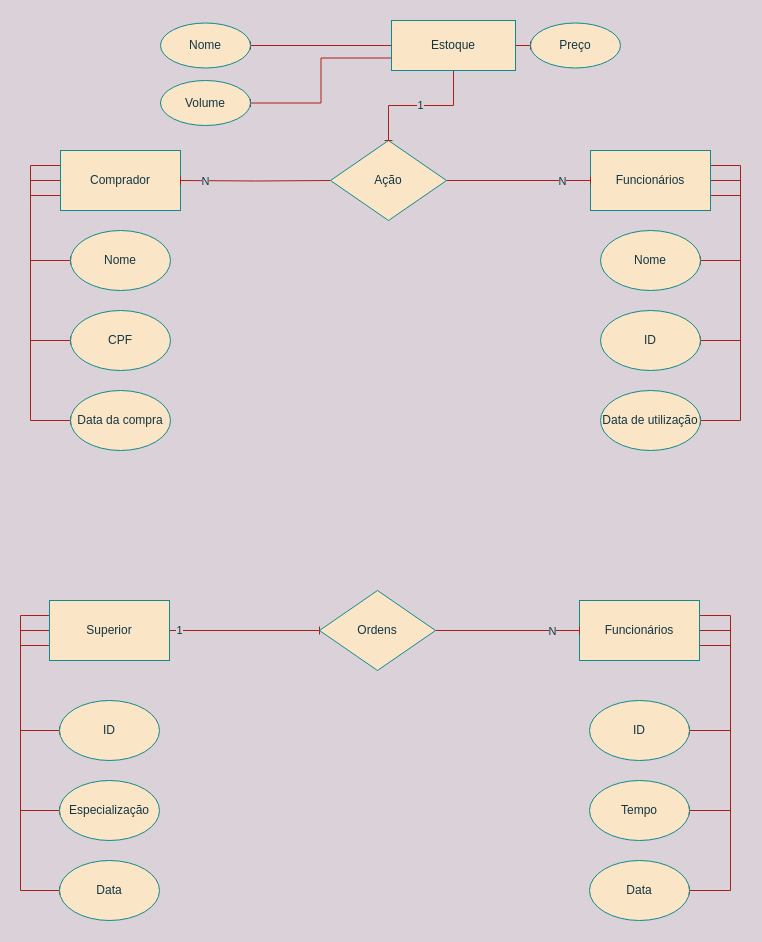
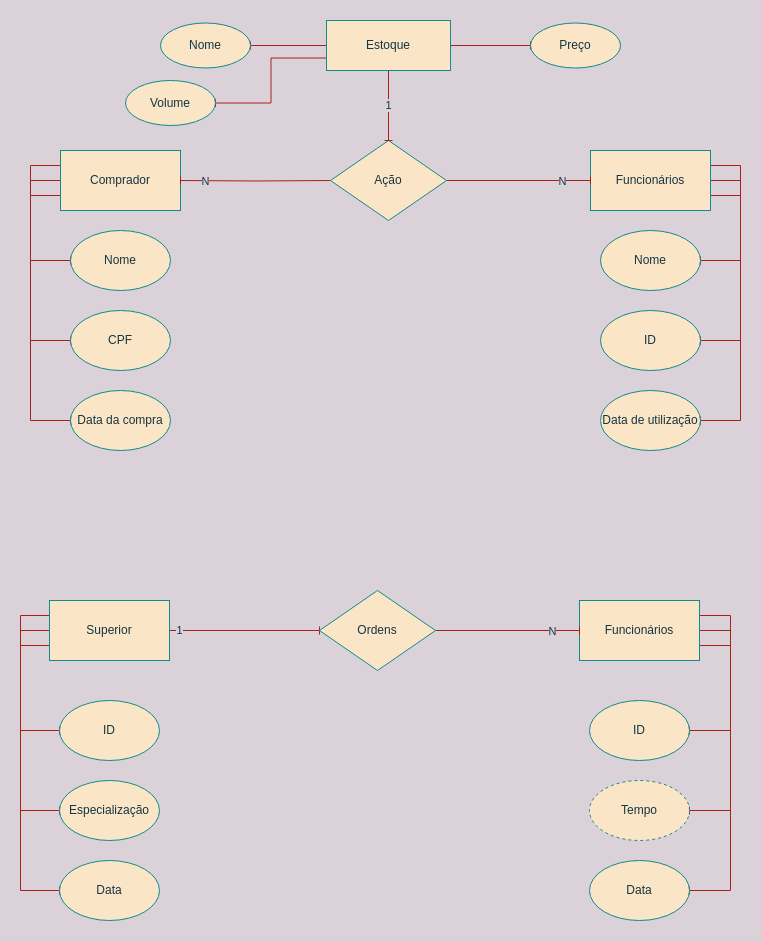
node "Estoque": moved (454, 46) -> (389, 46)
node "Volume": moved (206, 103) -> (171, 103)
node "Tempo": style solid -> dashed
